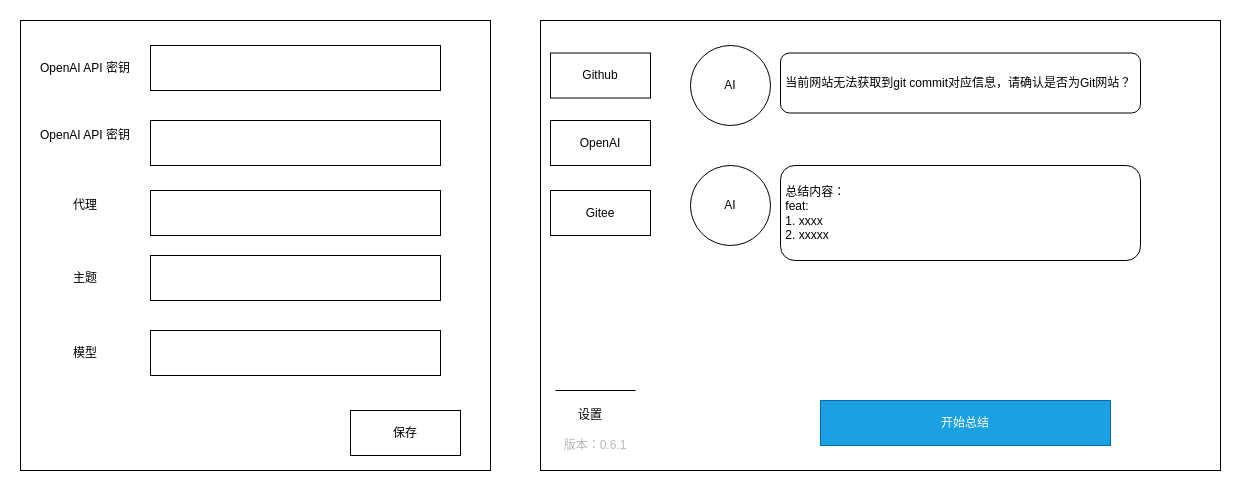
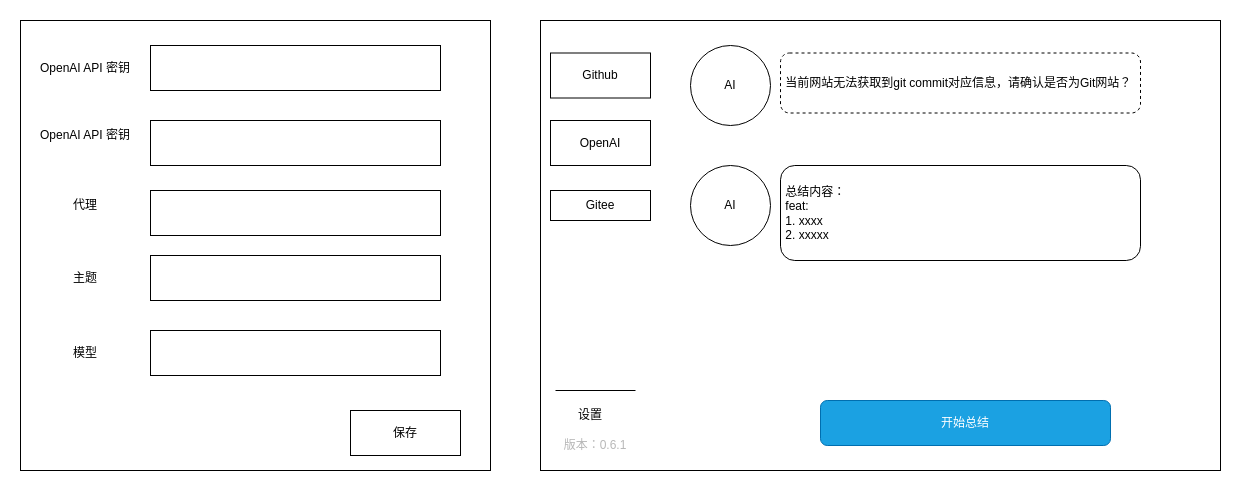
node "当前网站无法获取到git commit对应信息，请确认是否为Git网站？": style solid -> dashed
node "Gitee": size 100x45 -> 100x30
node "开始总结": shape rectangle -> rounded rectangle
